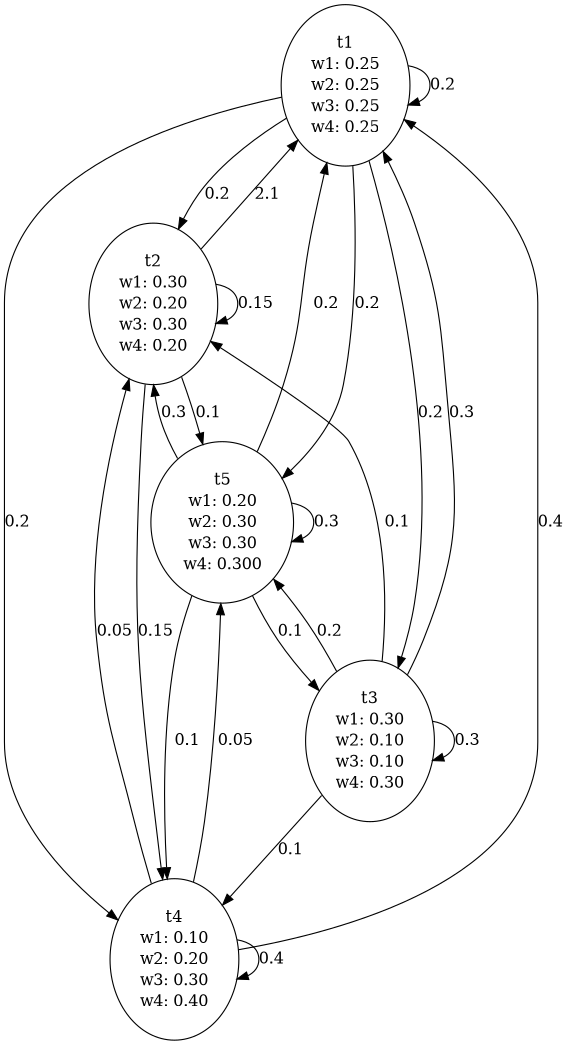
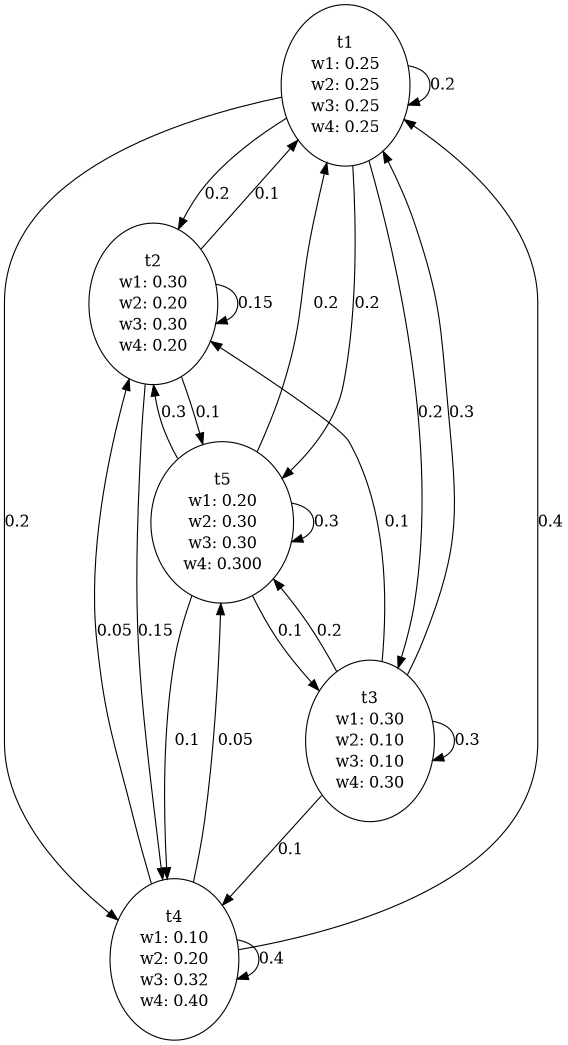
edge "t2" -> "t1": label "2.1" -> "0.1"
node "t4": text "w3: 0.30" -> "w3: 0.32"
